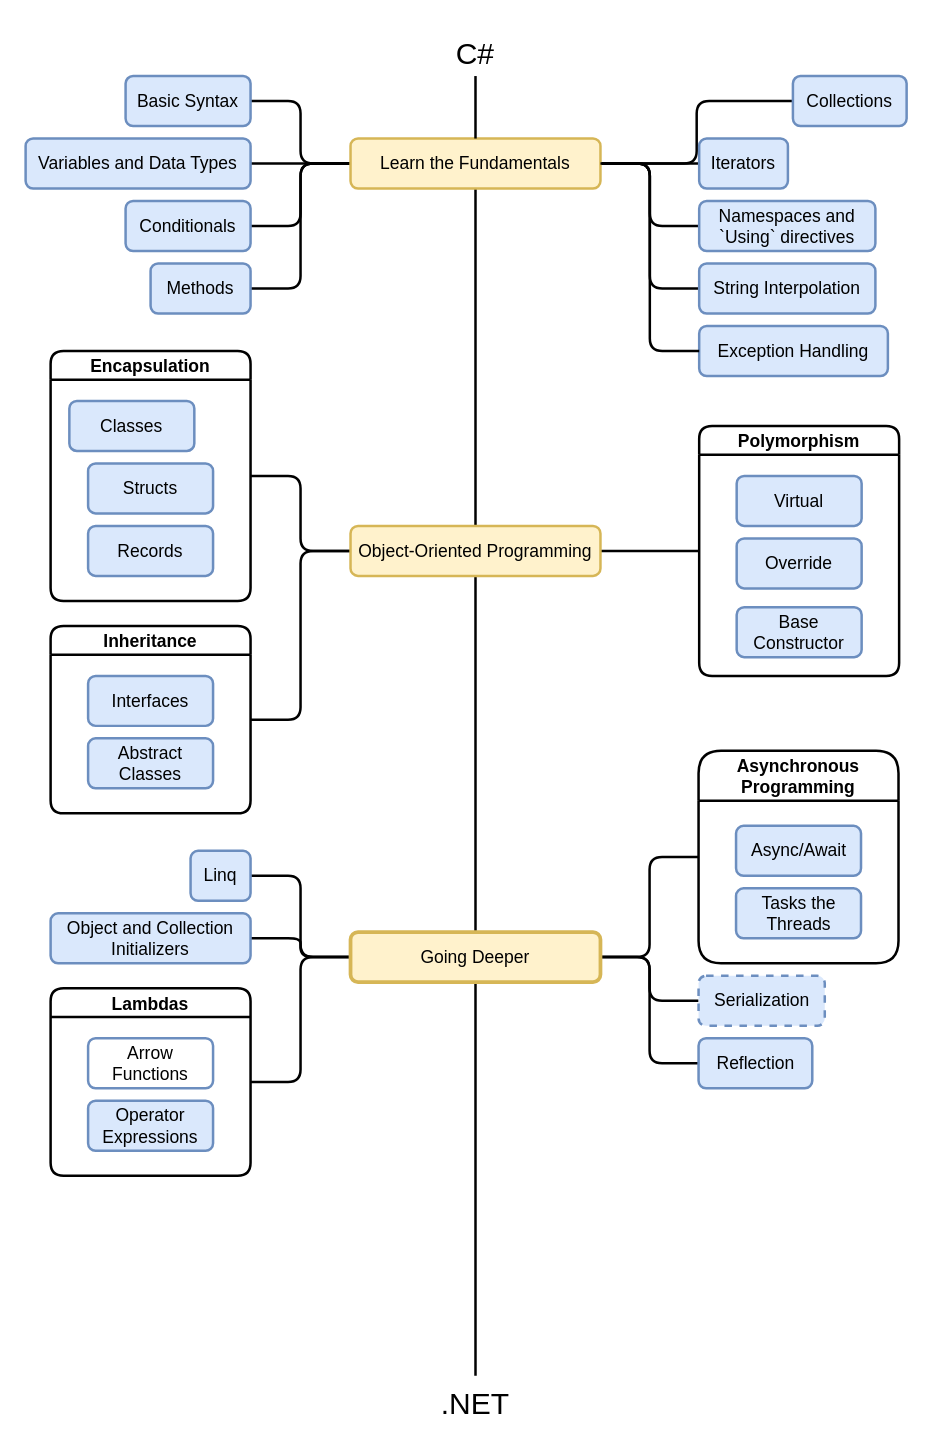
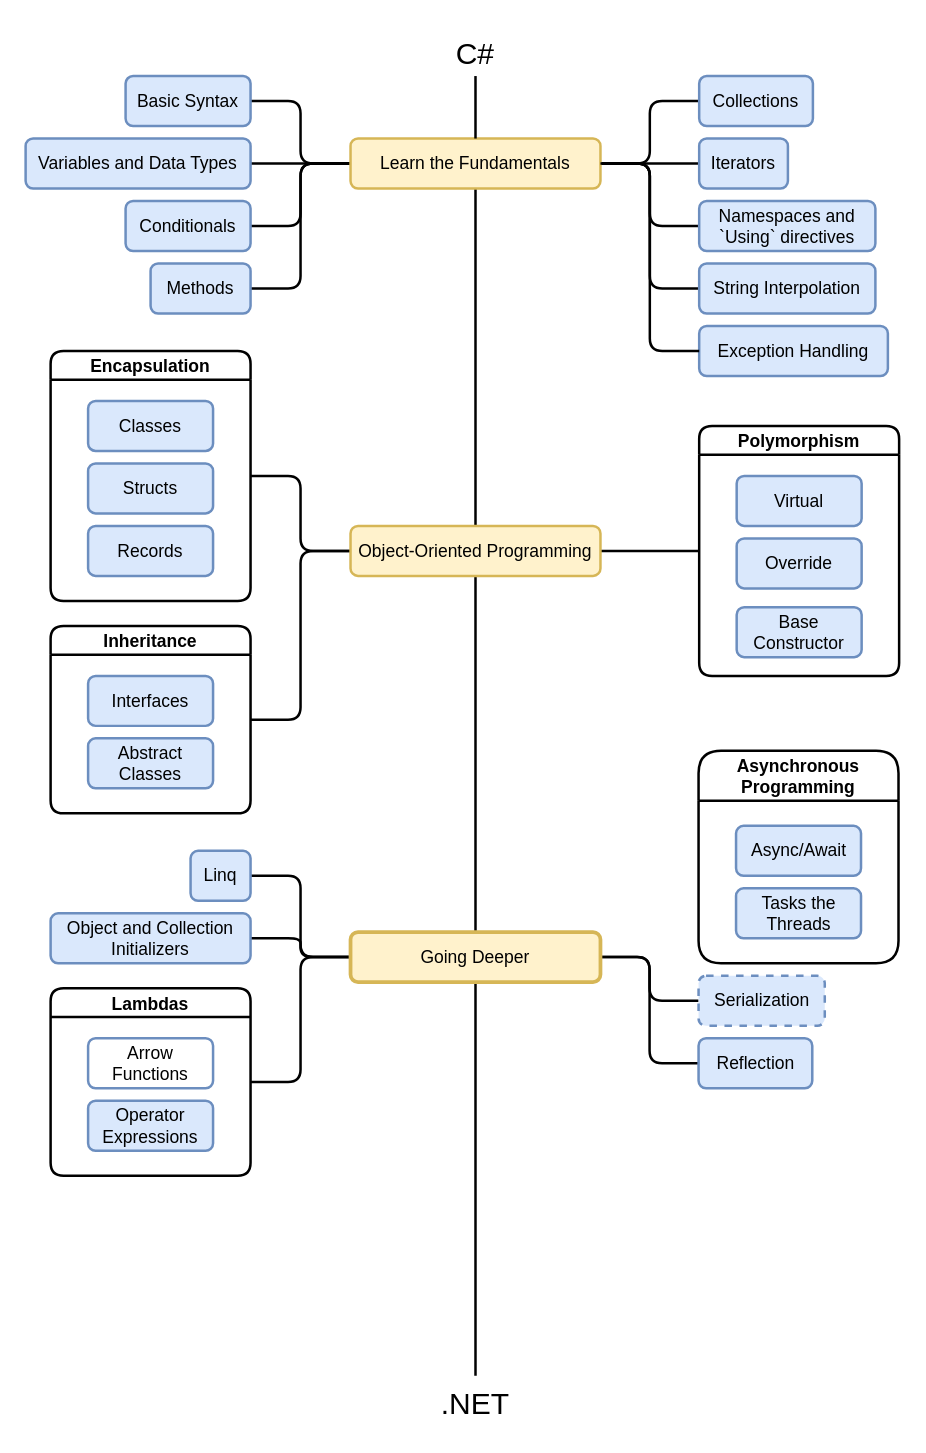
node "Collections": moved (850, 101) -> (756, 101)
node "Classes": moved (132, 426) -> (151, 426)
edge "Asynchronous Programming" -- "Going Deeper": removed
